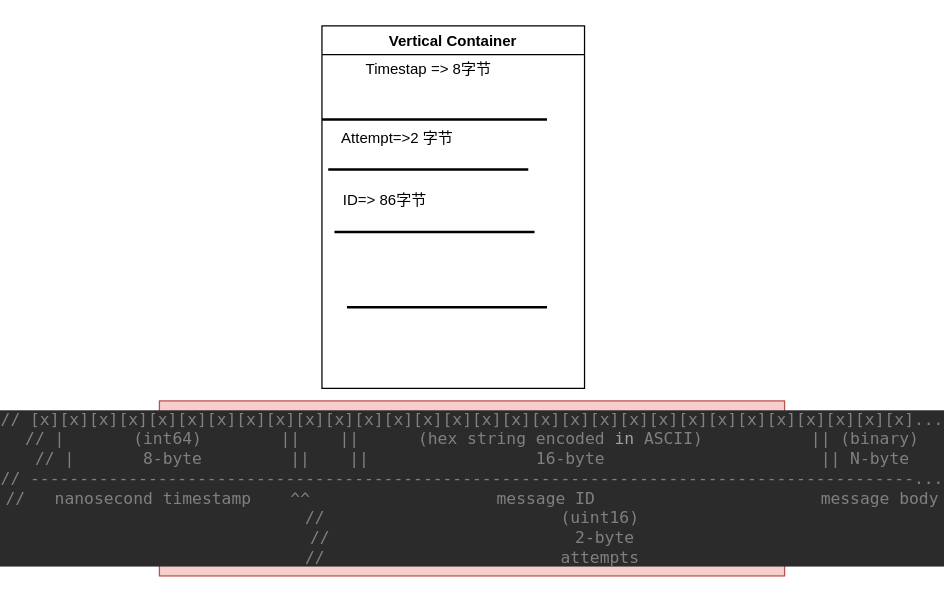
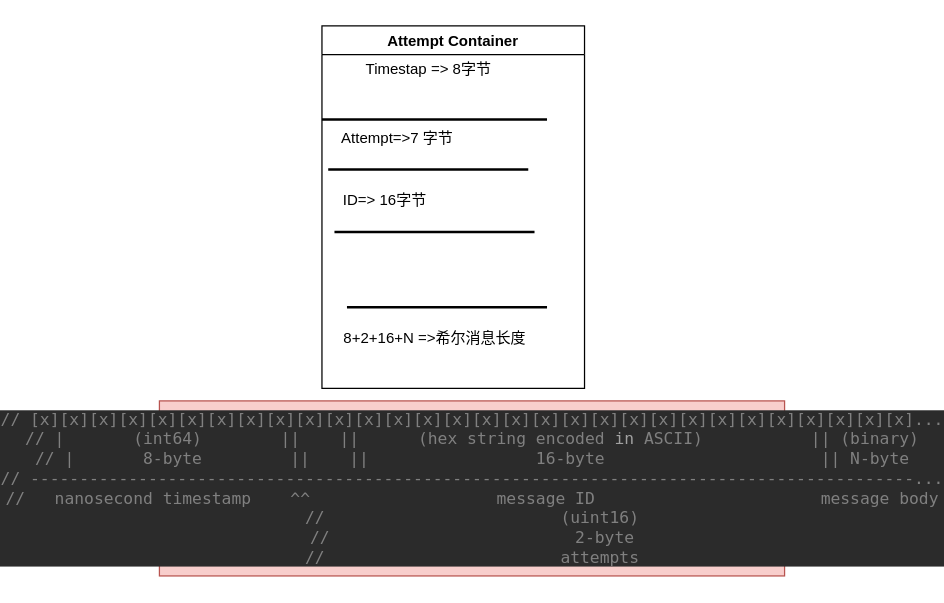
node "Vertical Container": label "Vertical Container" -> "Attempt Container"
node "Attempt=>2 字节": label "Attempt=>2 字节" -> "Attempt=>7 字节"
node "ID=> 86字节": label "ID=> 86字节" -> "ID=> 16字节"
node "8+2+16+N =>希尔消息长度": added
